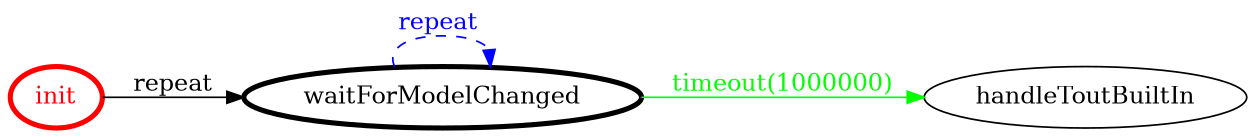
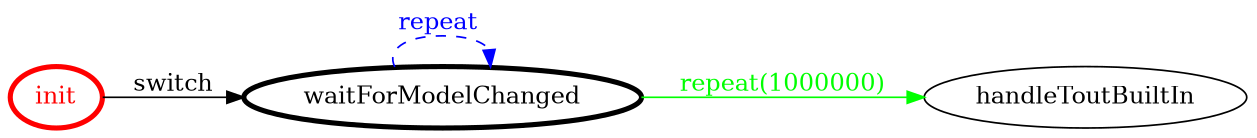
edge "init" -> "waitForModelChanged": label "repeat" -> "switch"
edge "waitForModelChanged" -> "handleToutBuiltIn": label "timeout(1000000)" -> "repeat(1000000)"
